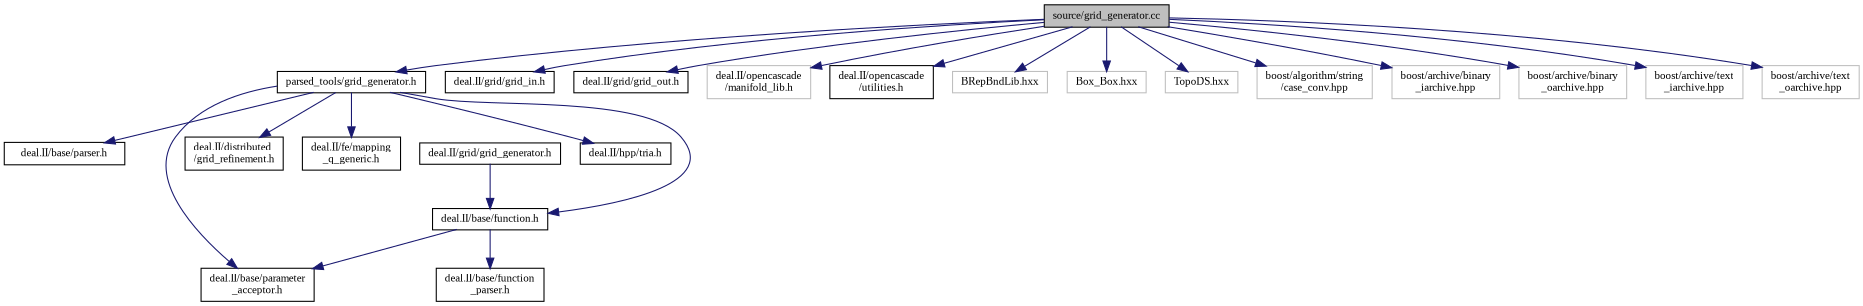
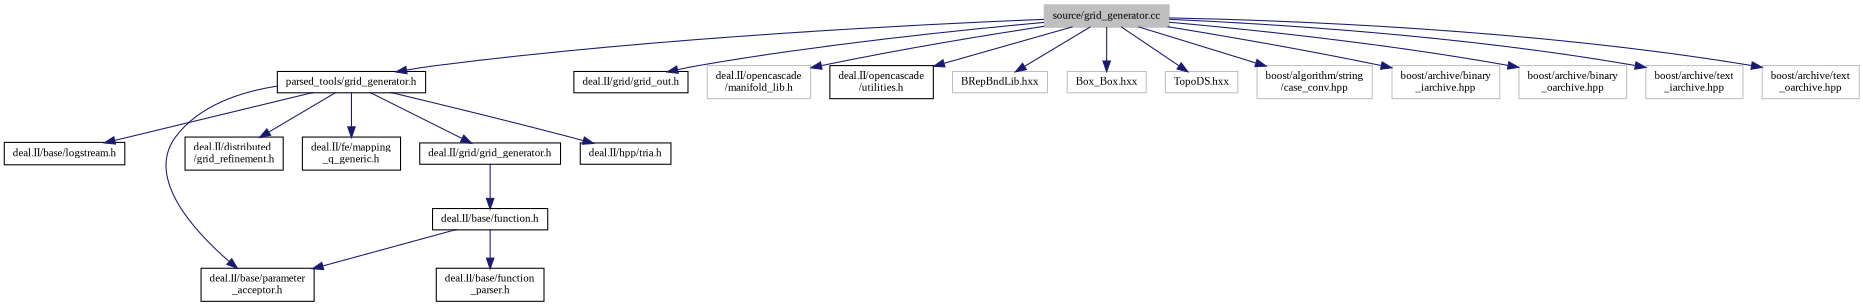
node "source/grid_generator.cc": color black -> grey75
node "deal.II/grid/grid_in.h": removed
edge "parsed_tools/grid_generator.h" -> "deal.II/base/function.h": now "parsed_tools/grid_generator.h" -> "deal.II/grid/grid_generator.h"
node "deal.II/base/parser.h": label "deal.II/base/parser.h" -> "deal.II/base/logstream.h"
